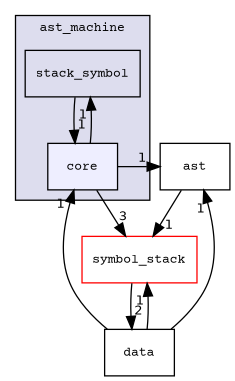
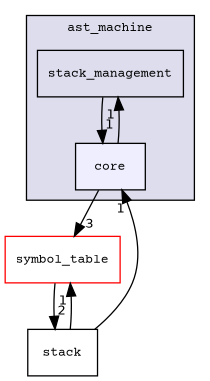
node "stack_symbol": label "stack_symbol" -> "stack_management"
node "ast": removed
node "symbol_stack": label "symbol_stack" -> "symbol_table"
node "data": label "data" -> "stack"
